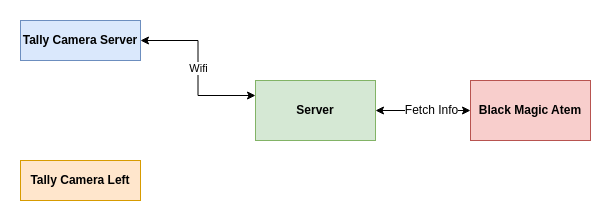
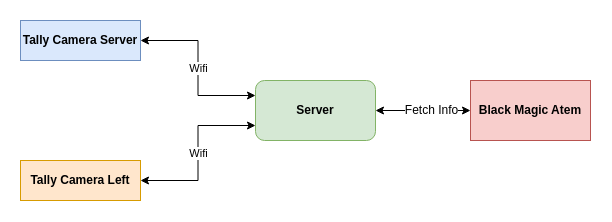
node "Server": shape rectangle -> rounded rectangle
edge "Server" -- "Tally Camera Left": added, label "Wifi"
